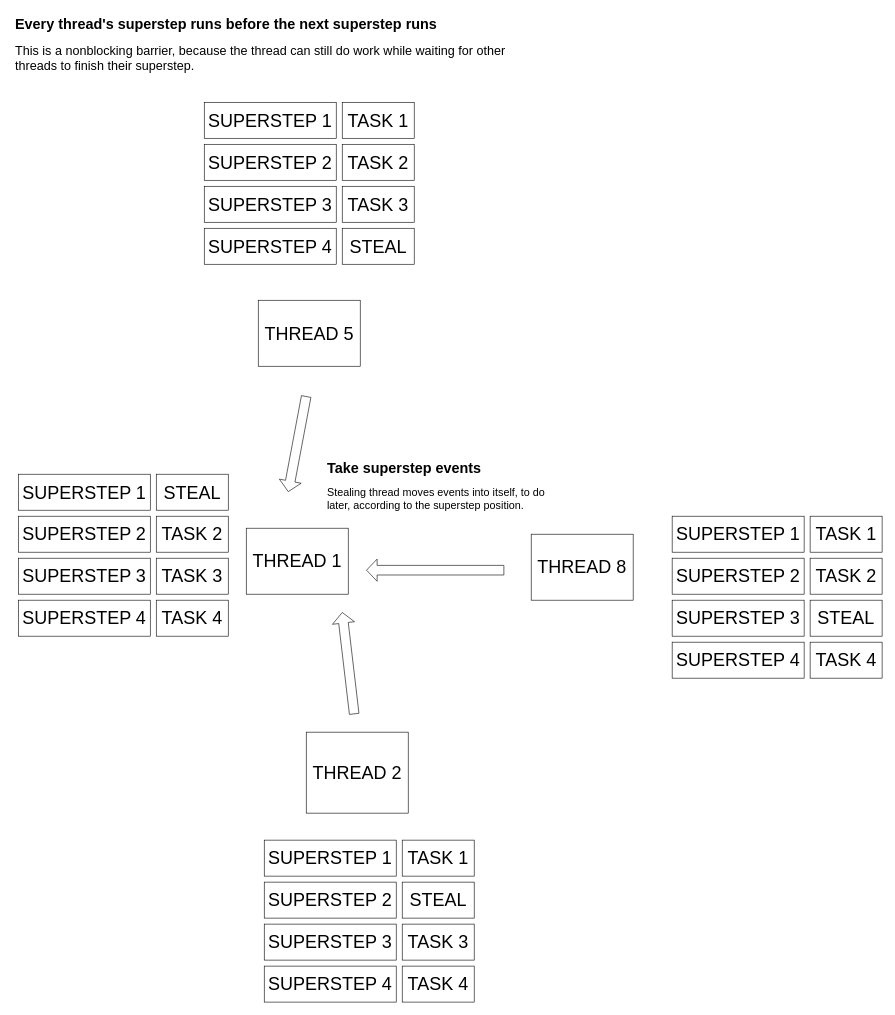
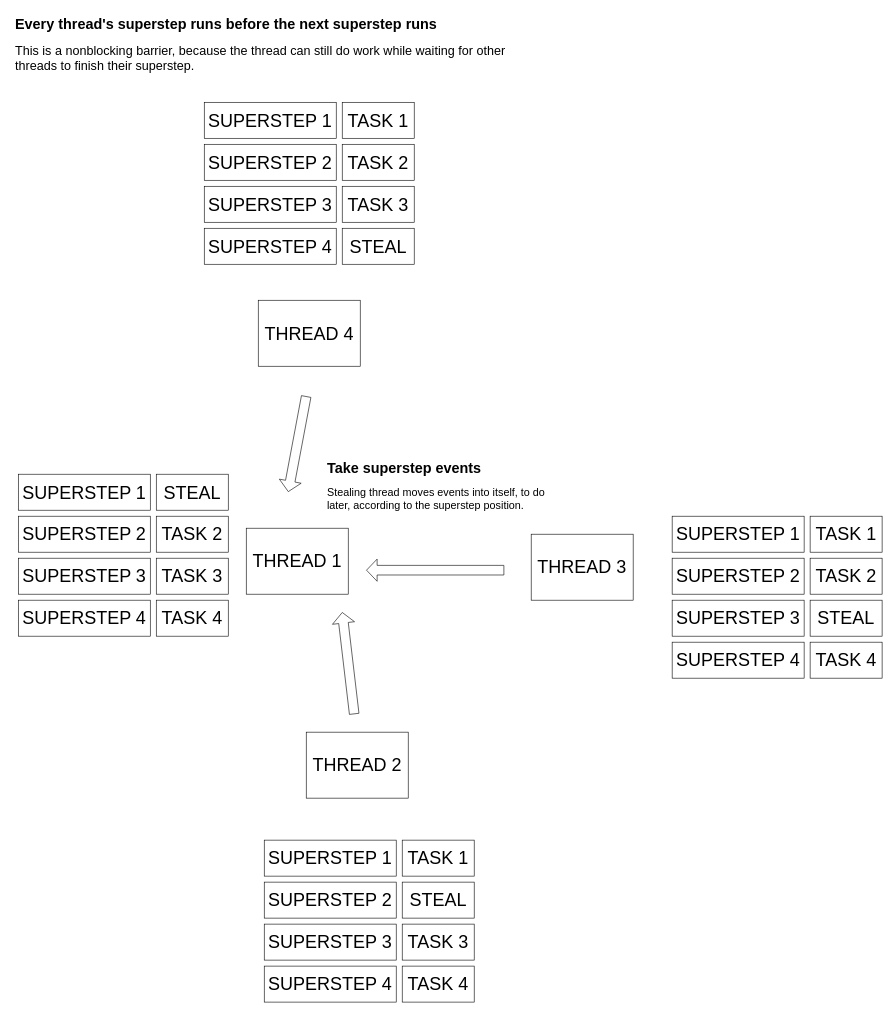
node "THREAD 5": label "THREAD 5" -> "THREAD 4"
node "THREAD 8": label "THREAD 8" -> "THREAD 3"
node "THREAD 2": size 102x81 -> 102x66
